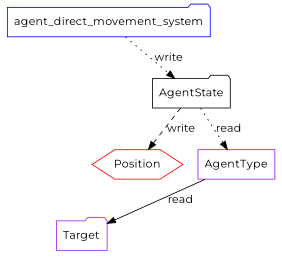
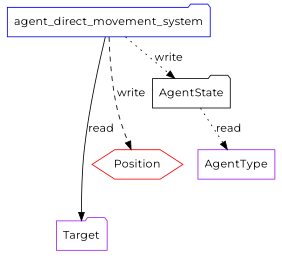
edge "AgentState" -> "Position": now "agent_direct_movement_system" -> "Position"
edge "AgentType" -> "Target": now "agent_direct_movement_system" -> "Target"
